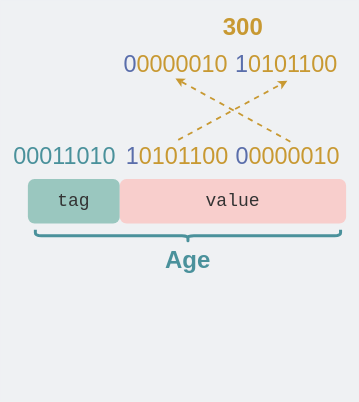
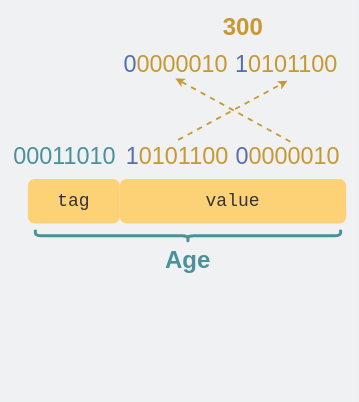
node "tag": fillcolor #9ac7bf -> #fdd276
node "value": fillcolor #f8cecc -> #fdd276
